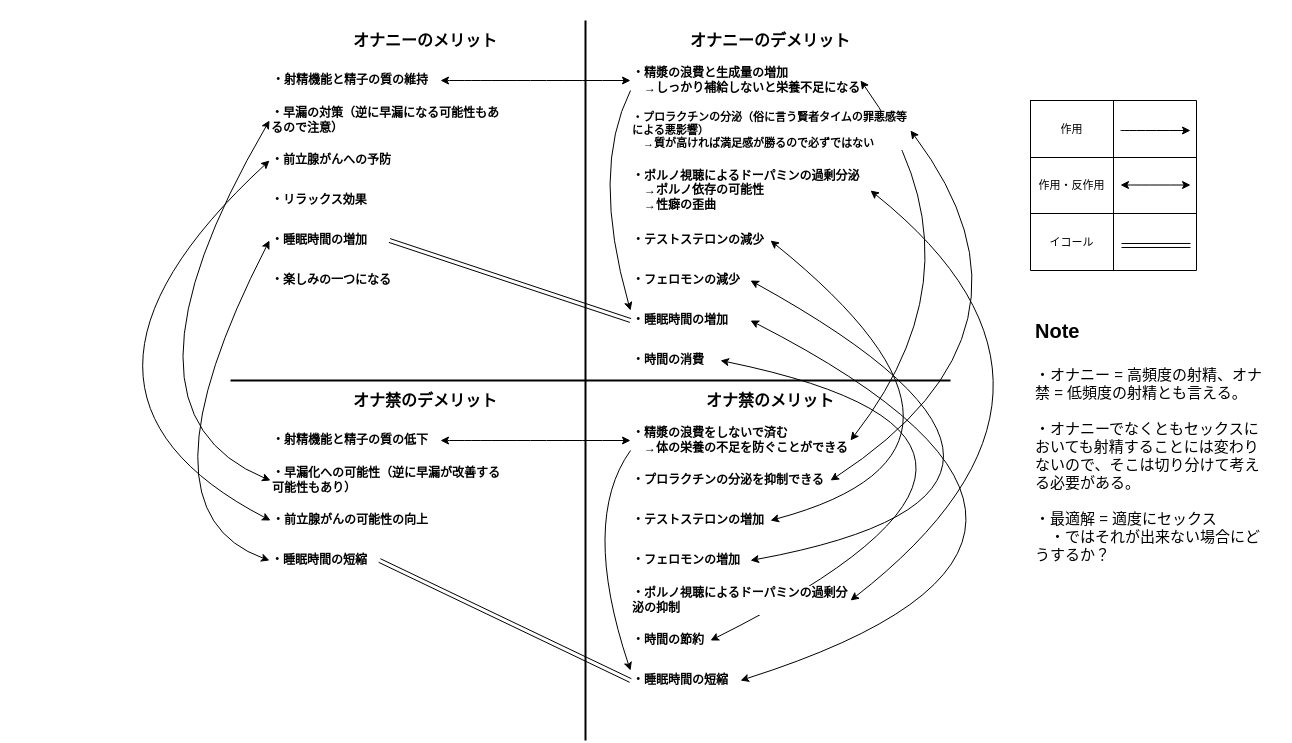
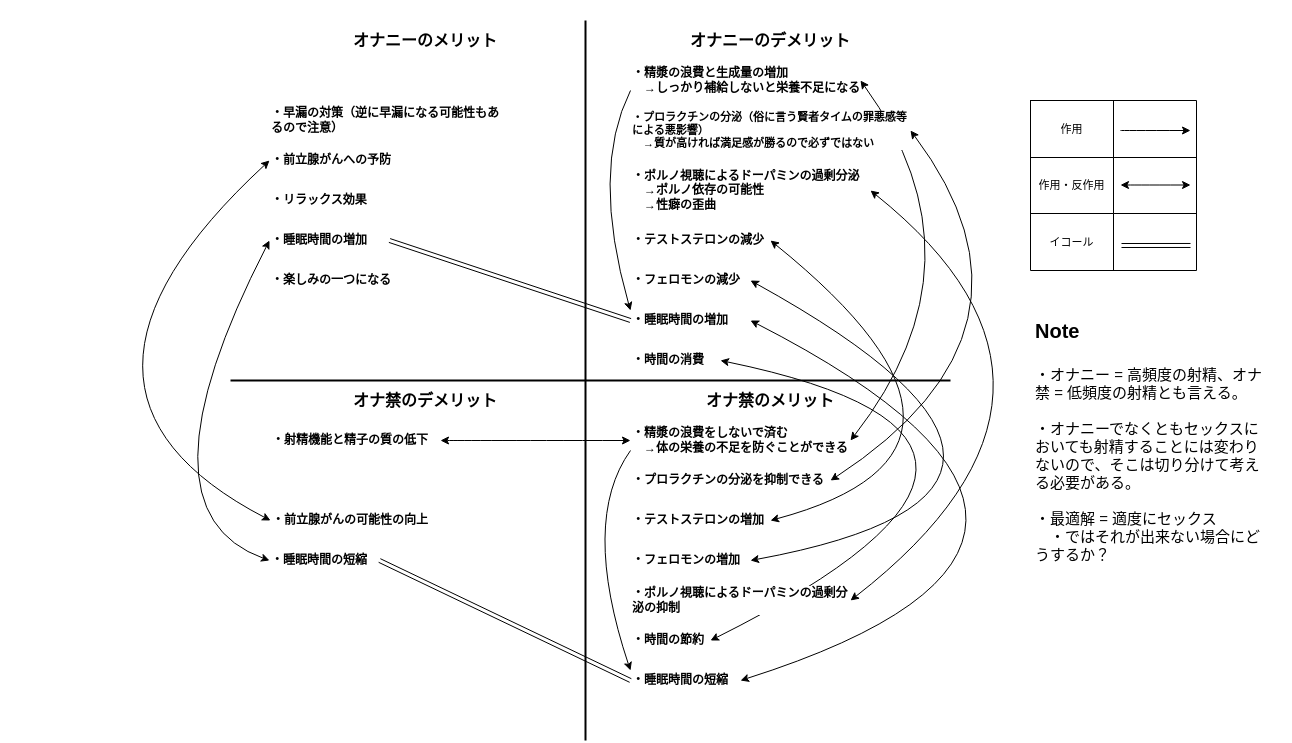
node "・射精機能と精子の質の維持": removed
edge "・射精機能と精子の質の維持" -- "・精漿の浪費と生成量の増加 →しっかり補給しないと栄養不足になる": removed
edge "・早漏の対策（逆に早漏になる可能性もあるので注意）" -- "・早漏化への可能性（逆に早漏が改善する可能性もあり）": removed
node "・早漏化への可能性（逆に早漏が改善する可能性もあり）": removed
